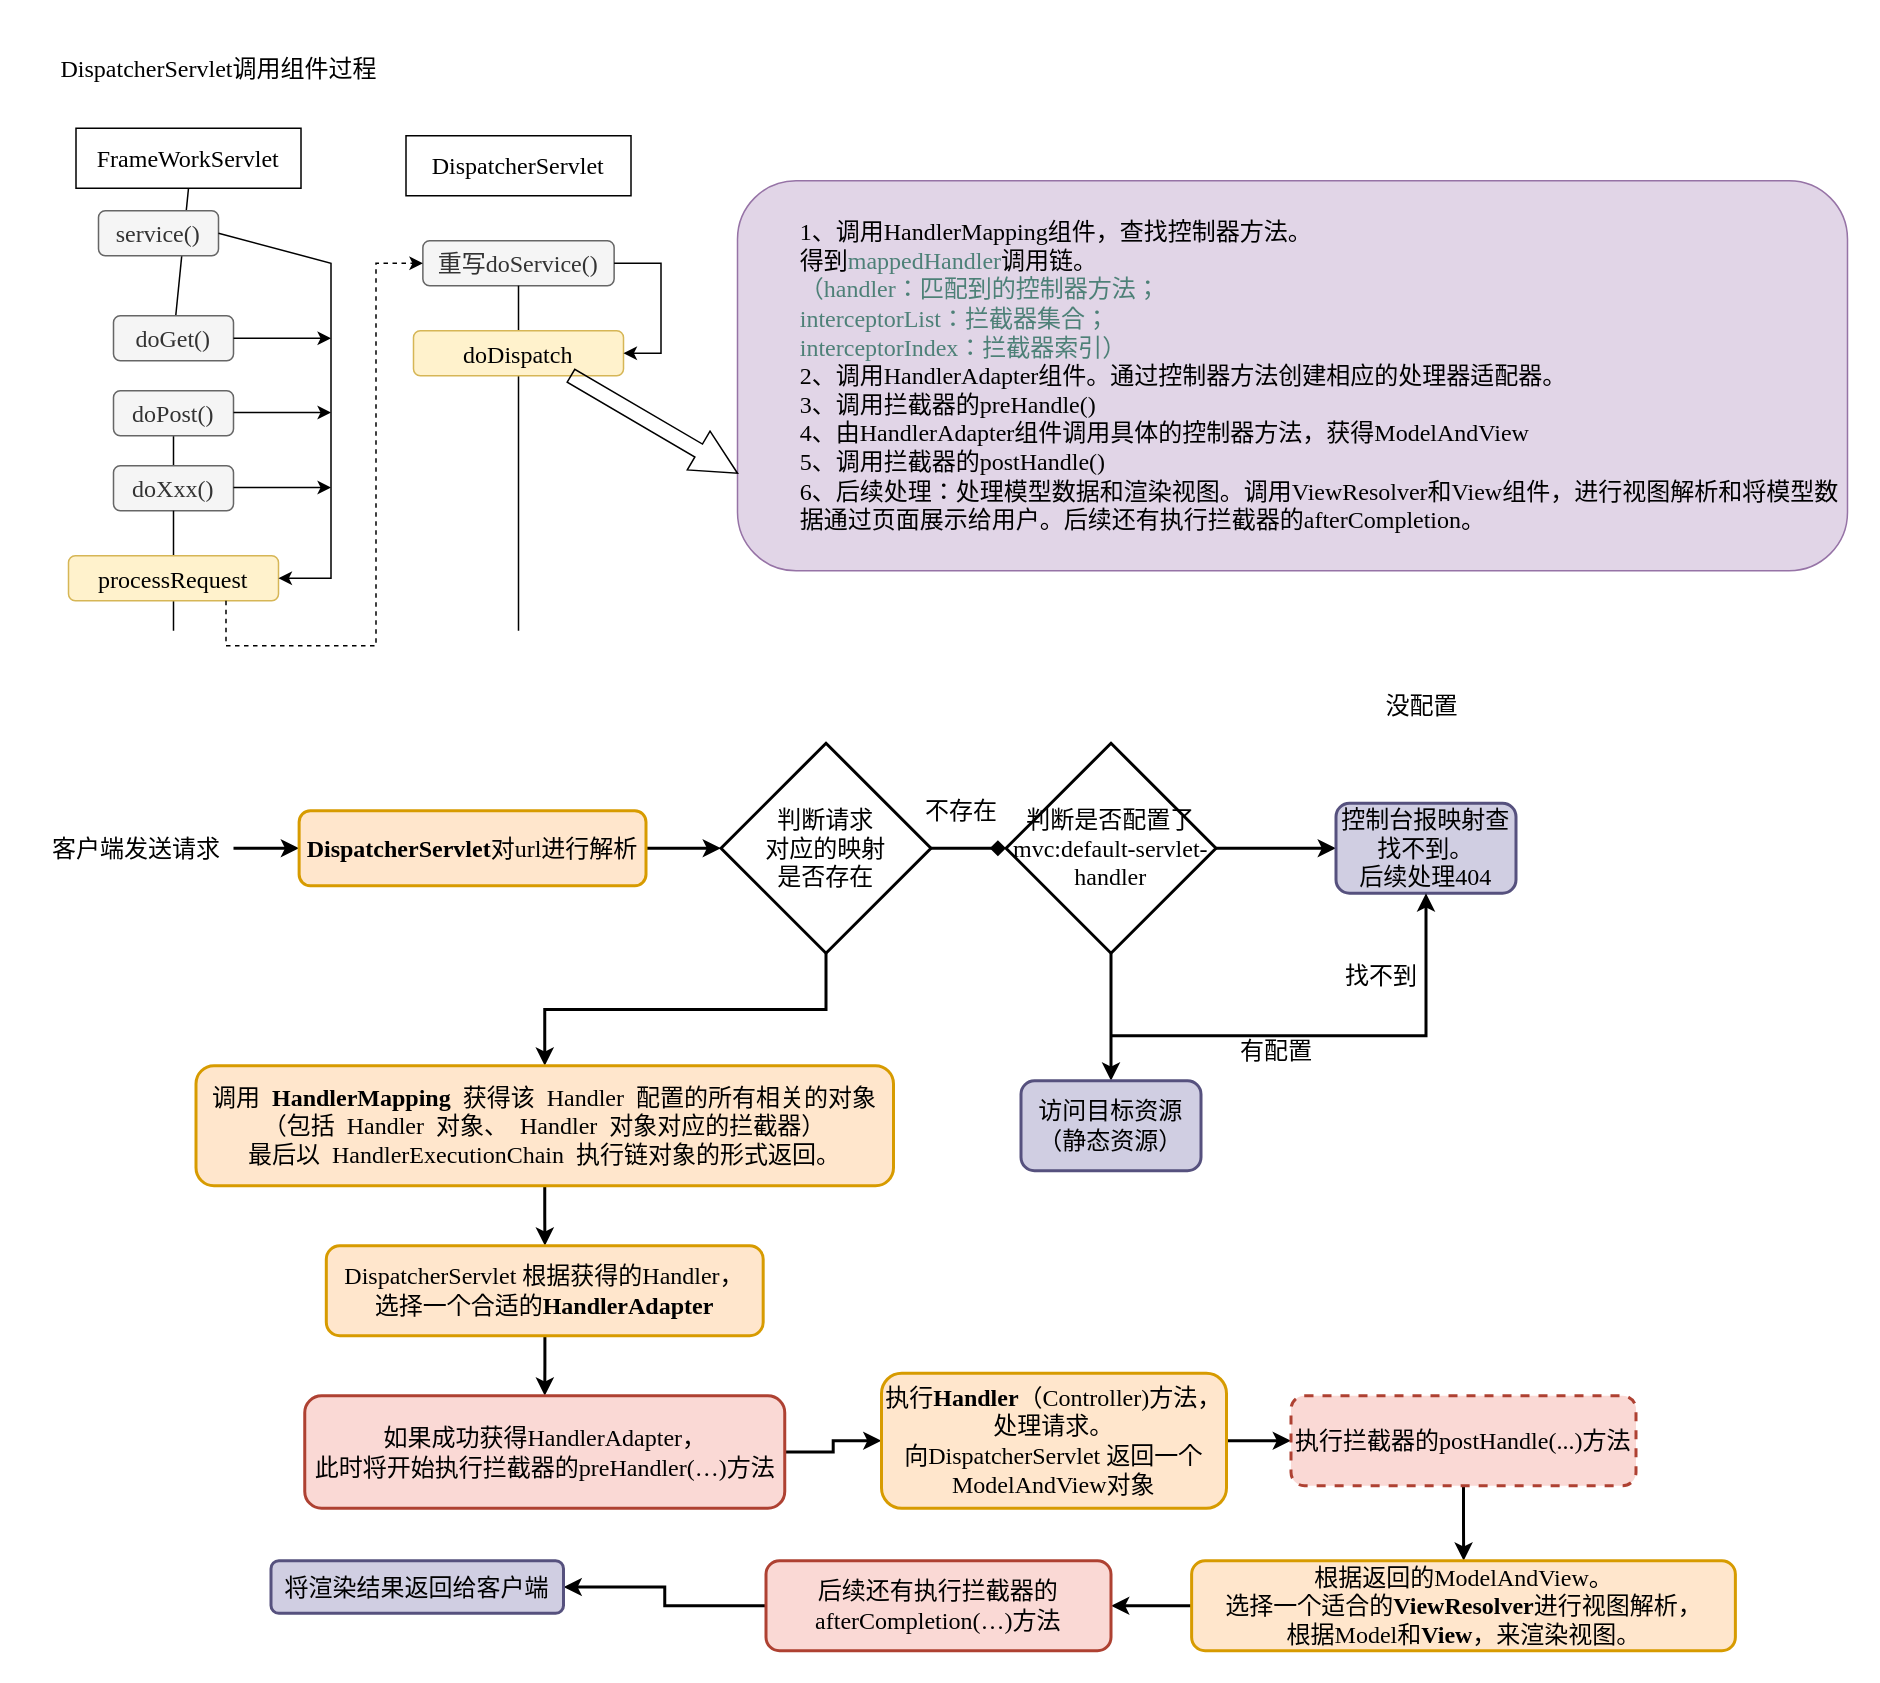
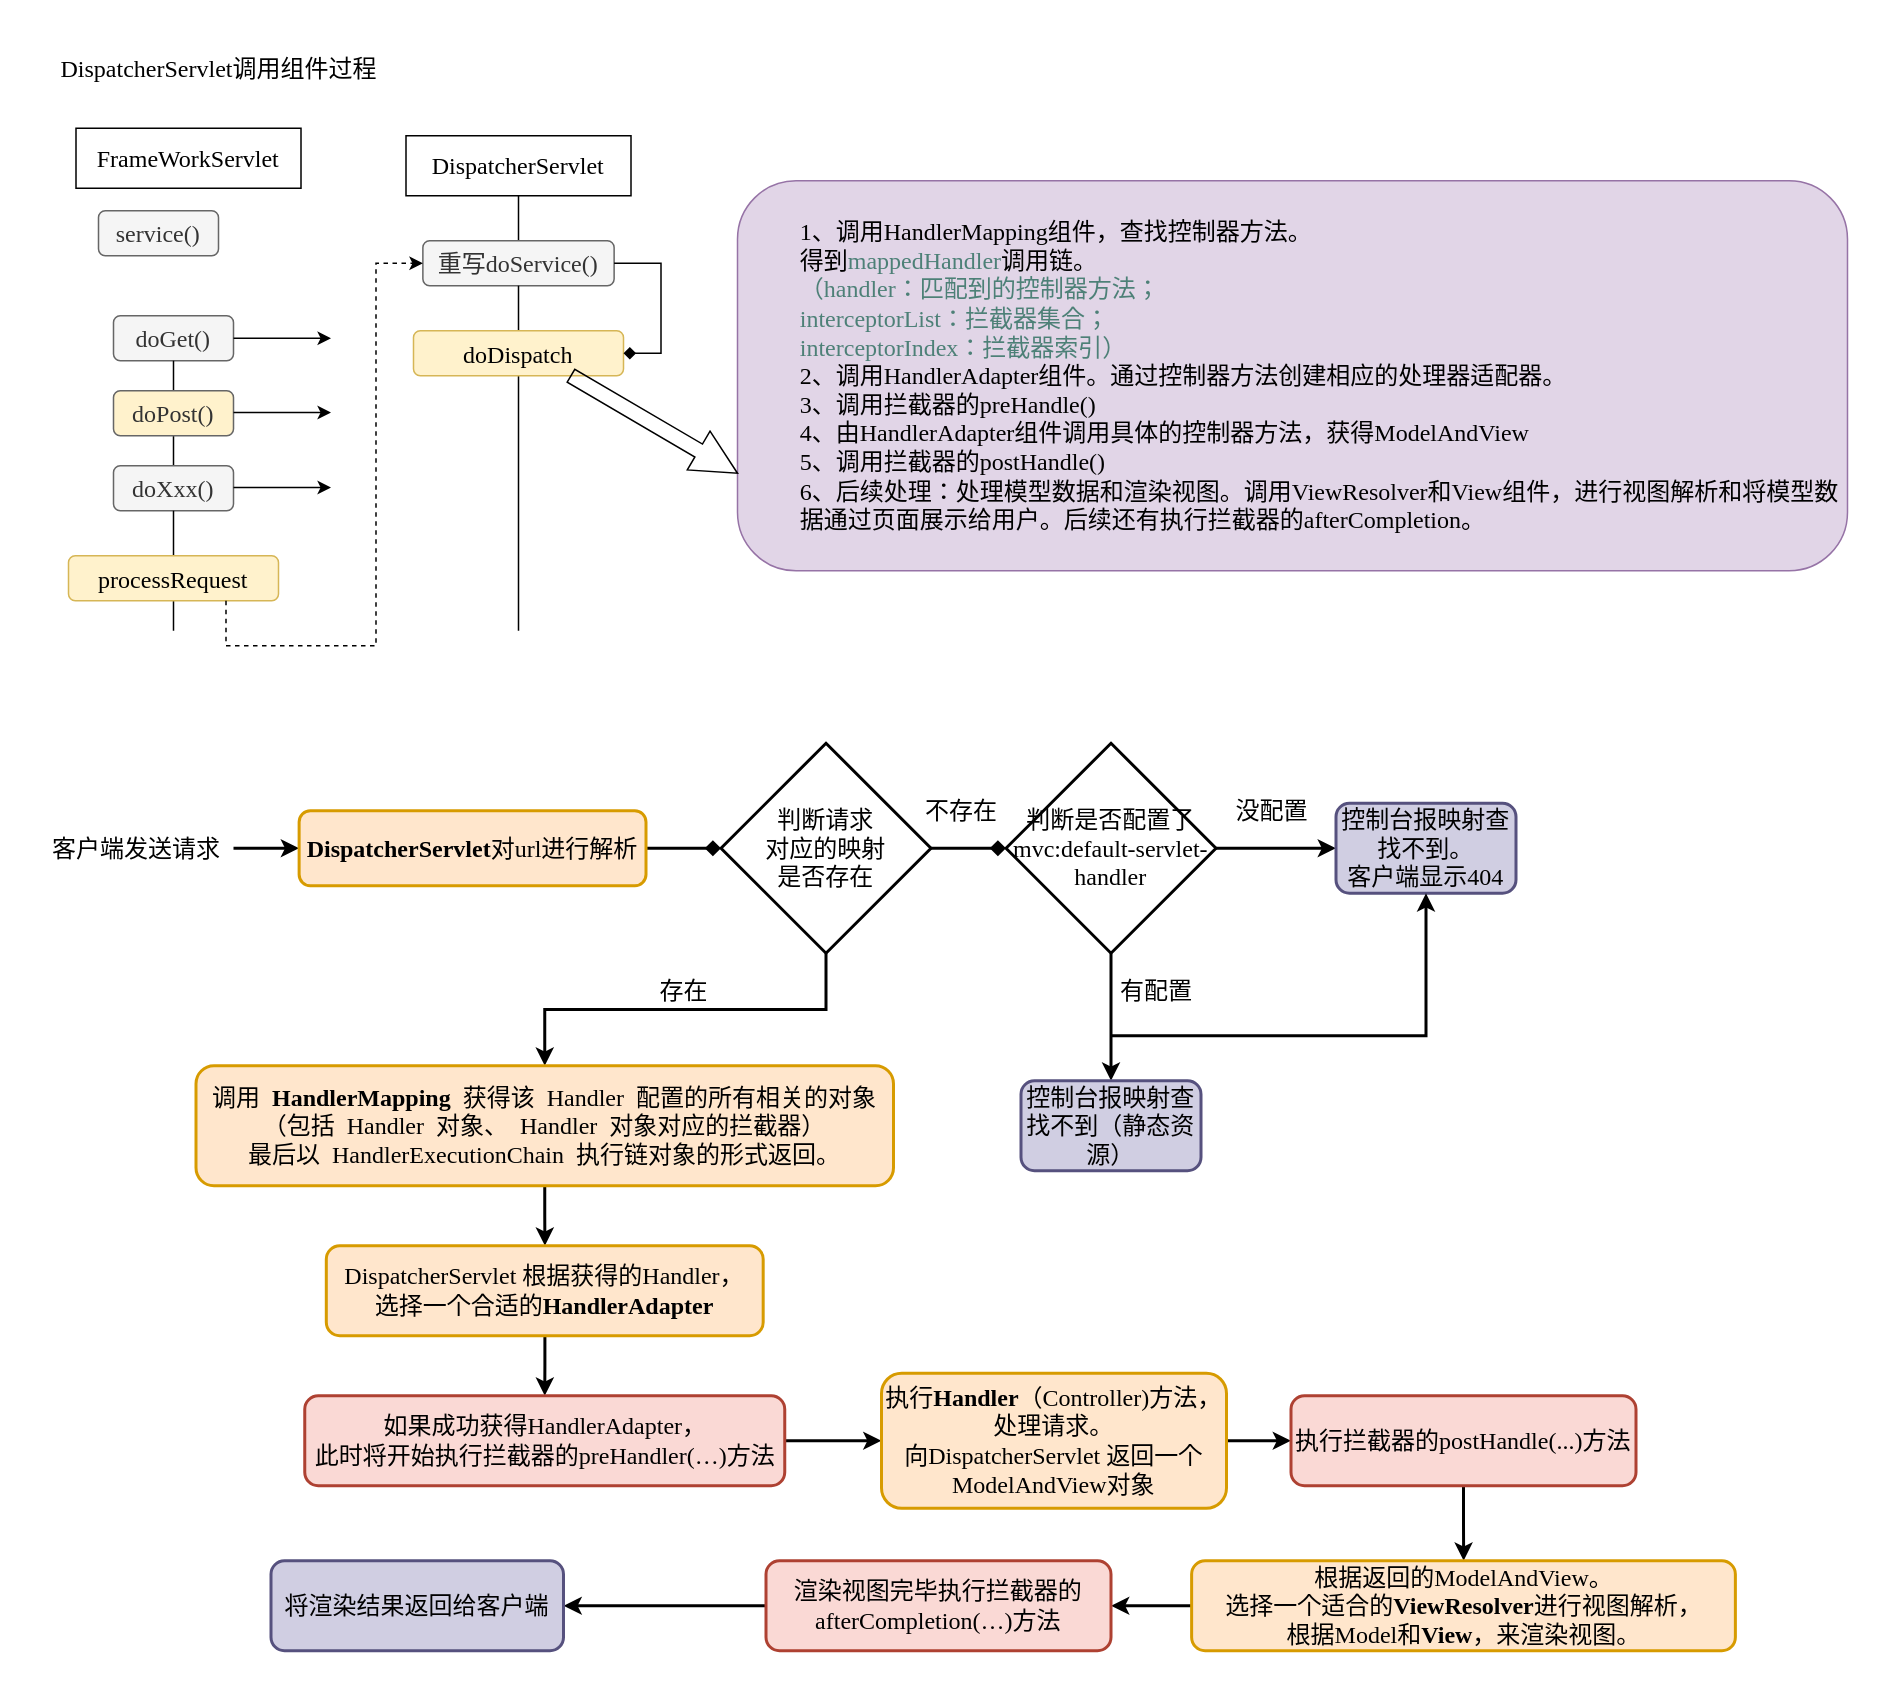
edge "DispatcherServlet" -- "重写doService()": added
edge "FrameWorkServlet" -- "doGet()": removed
edge "重写doService()" -> "doDispatch": arrowhead classic -> diamond
edge "service()" -> "processRequest": removed
node "doPost()": fillcolor #f5f5f5 -> #fff2cc
edge "doPost()" -- "doXxx()": now "doGet()" -- "doXxx()"
node "没配置": moved (1421, 706) -> (1271, 811)
edge "DispatcherServlet对url进行解析" -> "判断请求 对应的映射 是否存在": arrowhead classic -> diamond
node "控制台报映射查找不到。 后续处理404": label "控制台报映射查找不到。 后续处理404" -> "控制台报映射查找不到。 客户端显示404"
node "找不到": removed
node "存在": added
node "有配置": moved (1276, 1051) -> (1156, 991)
node "访问目标资源（静态资源）": label "访问目标资源（静态资源）" -> "控制台报映射查找不到（静态资源）"
node "执行拦截器的postHandle(...)方法": style dashed -> solid
node "如果成功获得HandlerAdapter， 此时将开始执行拦截器的preHandler(…)方法": size 480x113 -> 480x90
node "将渲染结果返回给客户端": size 293x53 -> 293x90
node "后续还有执行拦截器的afterCompletion(…)方法": label "后续还有执行拦截器的afterCompletion(…)方法" -> "渲染视图完毕执行拦截器的afterCompletion(…)方法"
